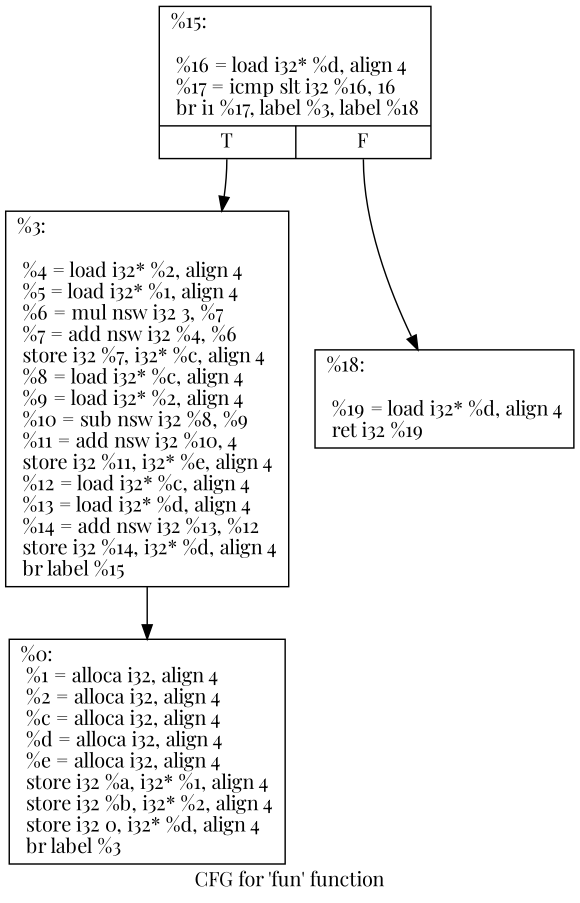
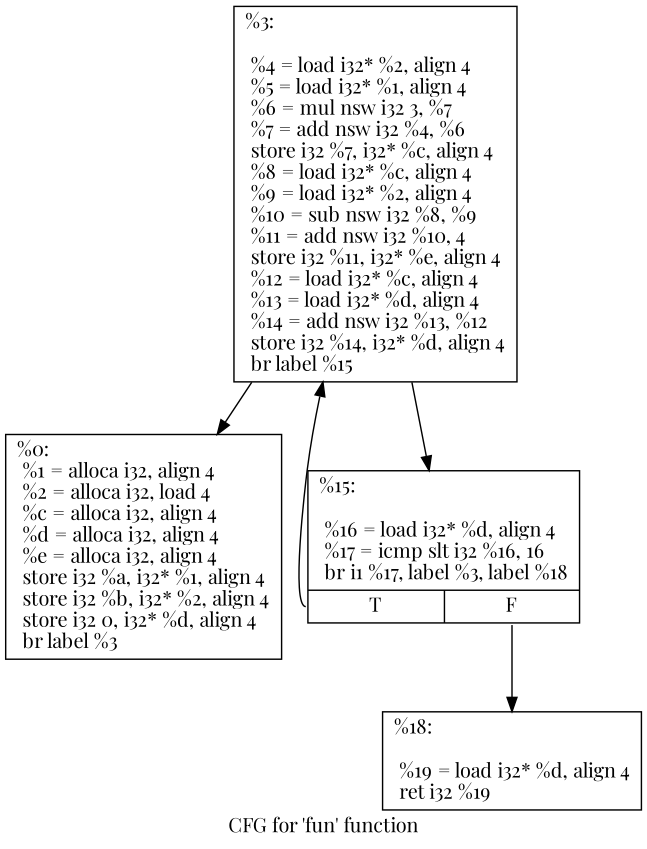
edge "%3:" -> "%15:": added
node "%0:": text "%2 = alloca i32, align 4" -> "%2 = alloca i32, load 4"
